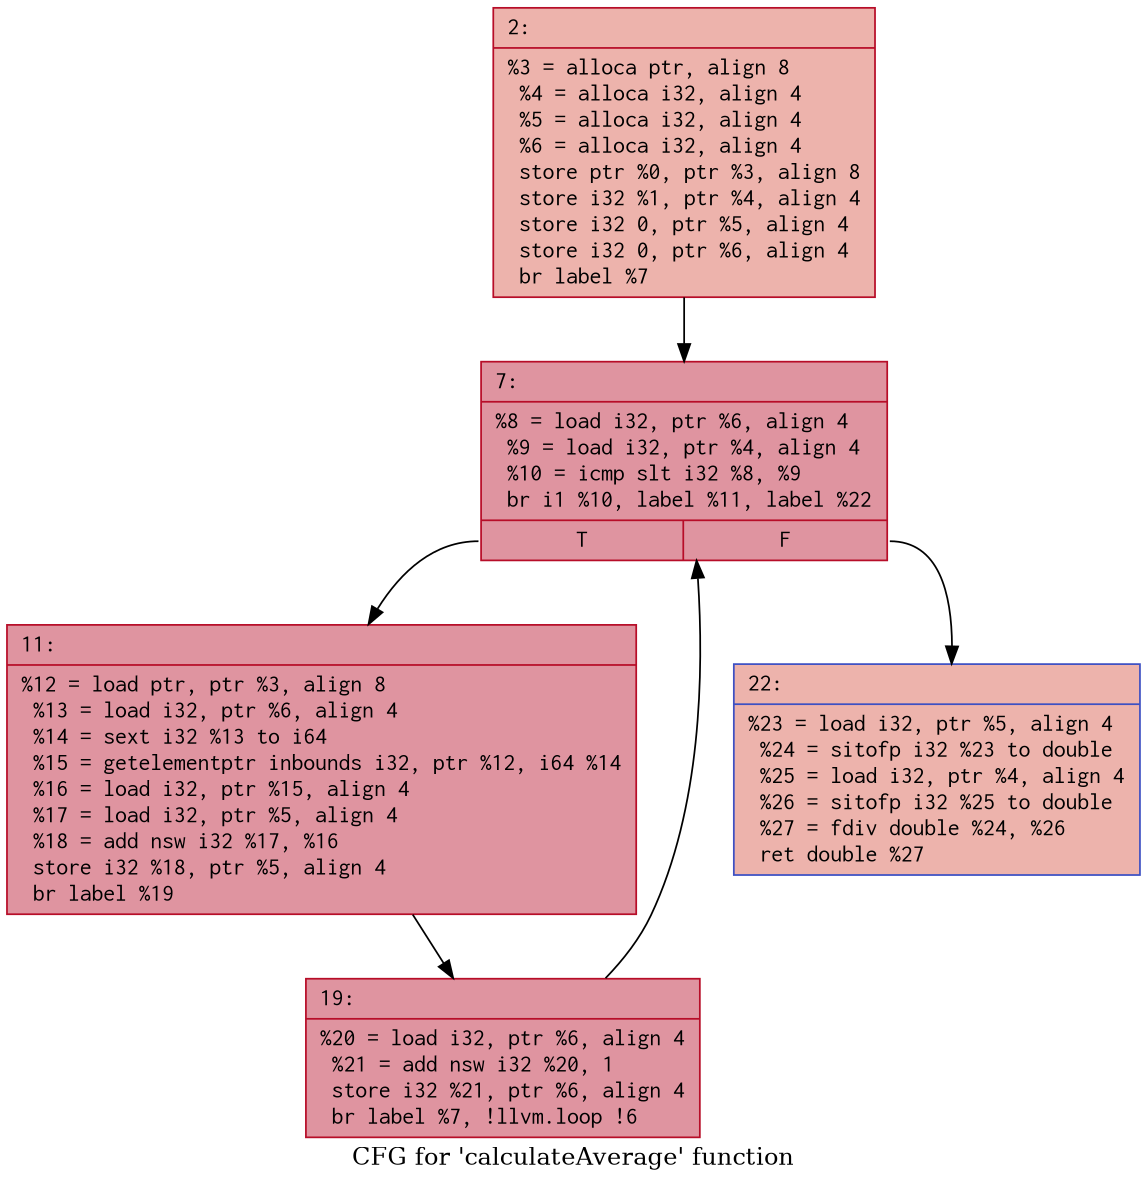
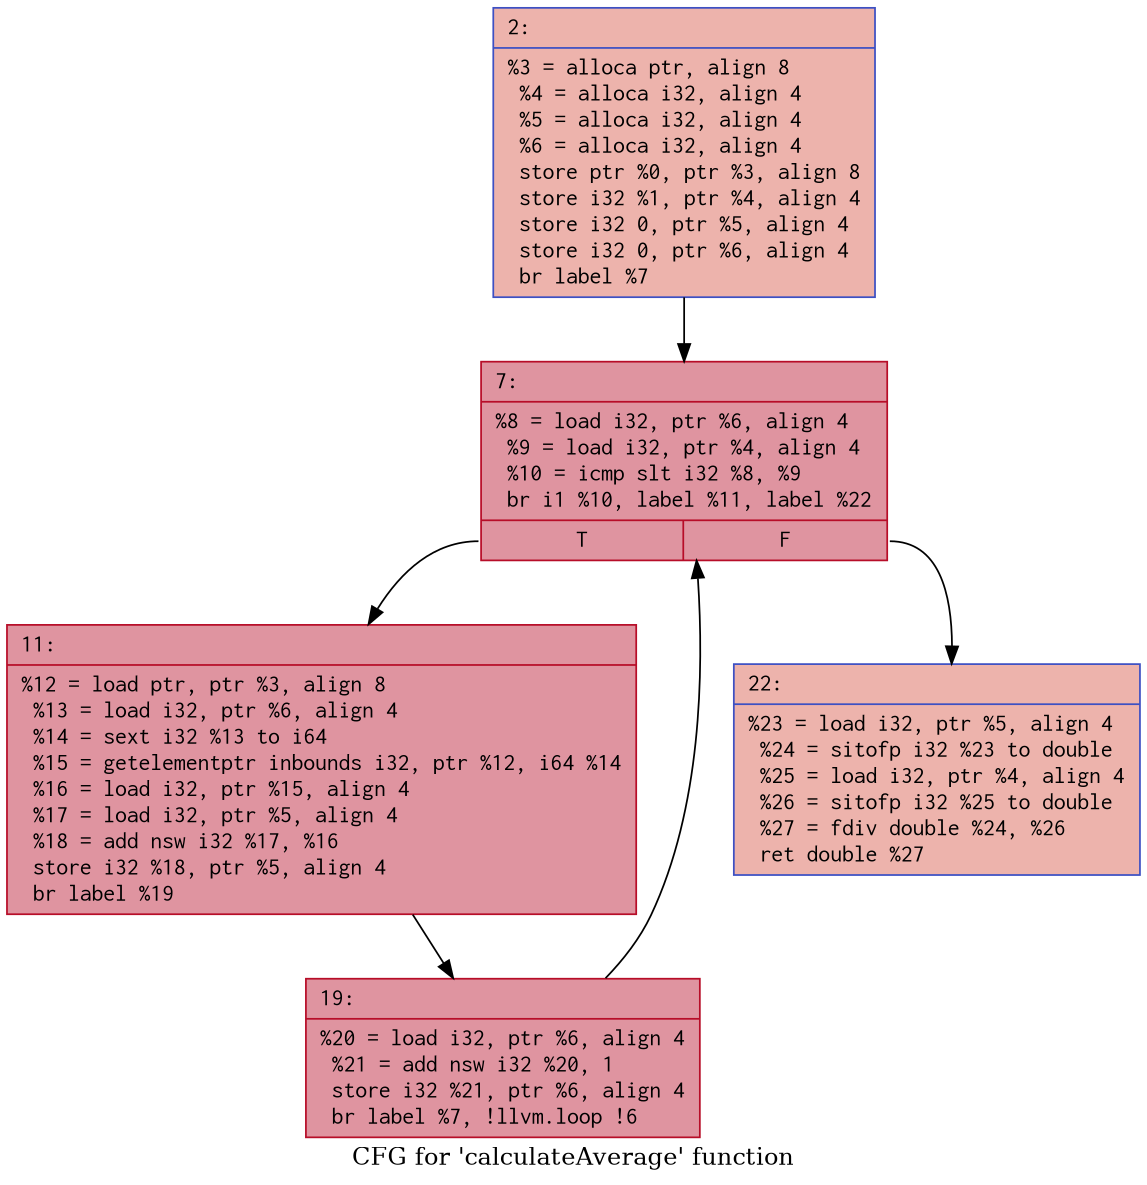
node "2:": color #b70d28ff -> #3d50c3ff
